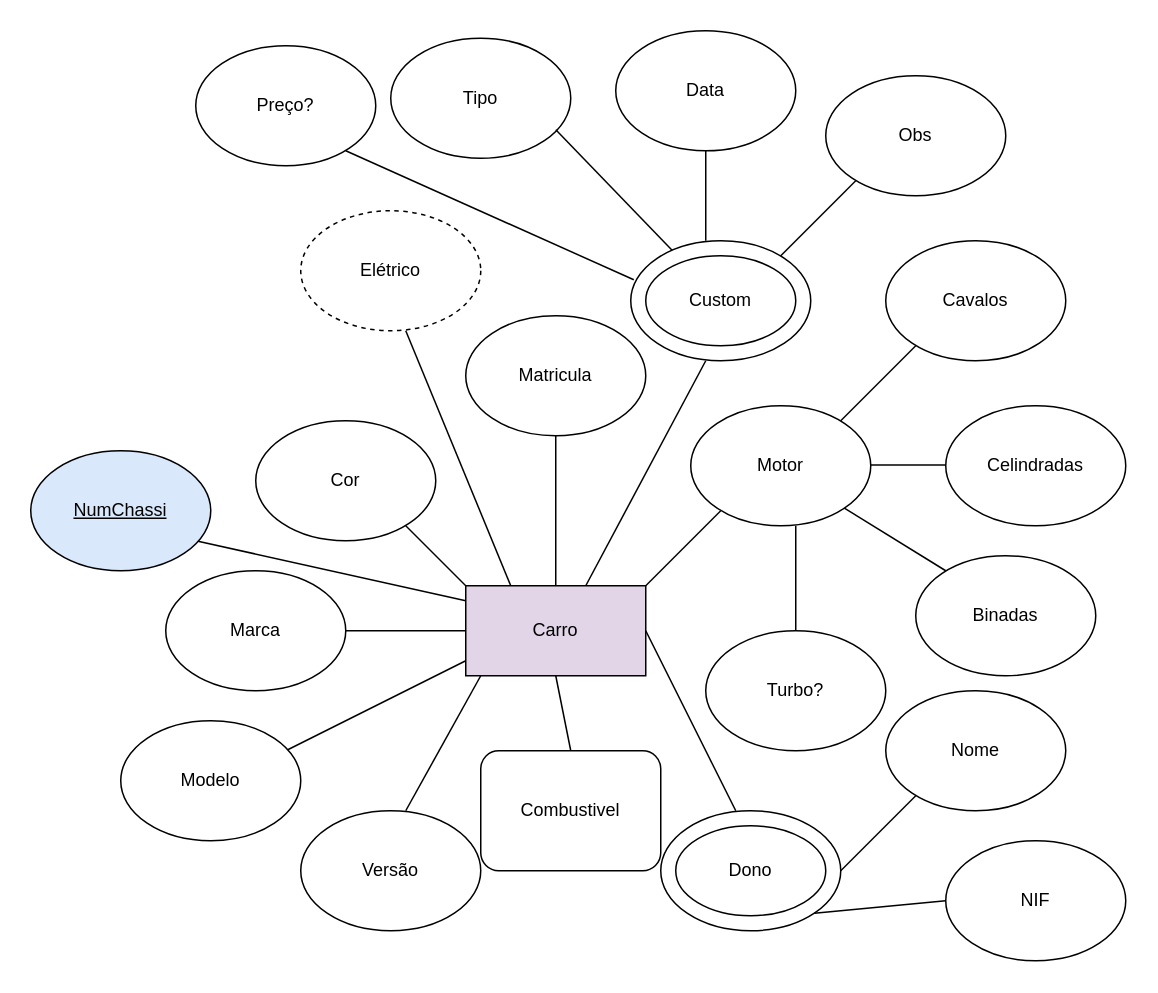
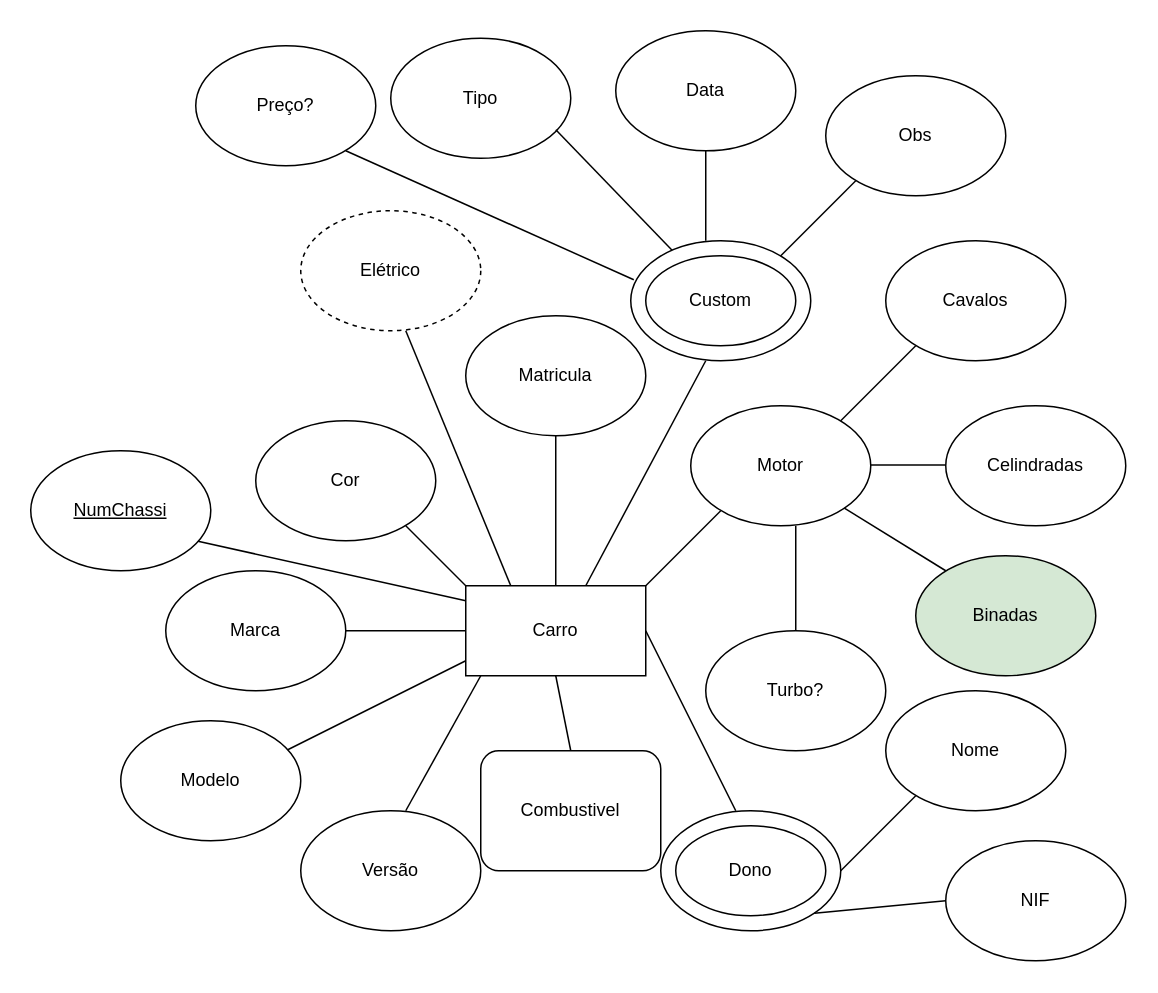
node "NumChassi": fillcolor #dae8fc -> #ffffff
node "Binadas": fillcolor #ffffff -> #d5e8d4
node "Carro": fillcolor #e1d5e7 -> #ffffff
